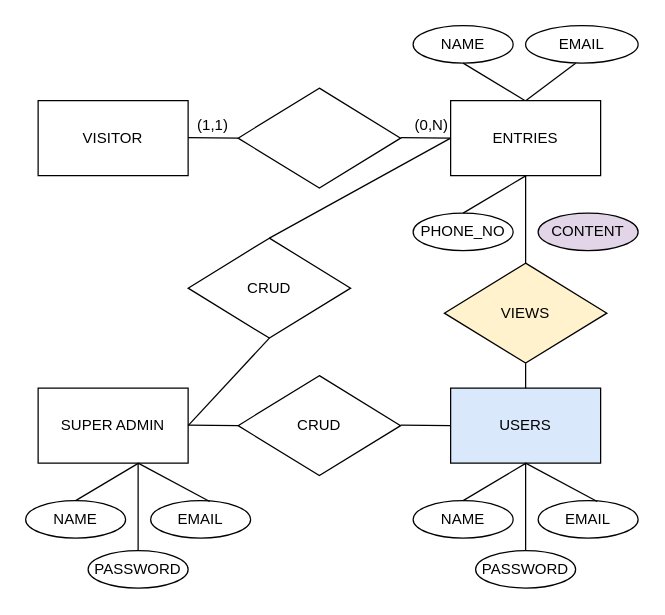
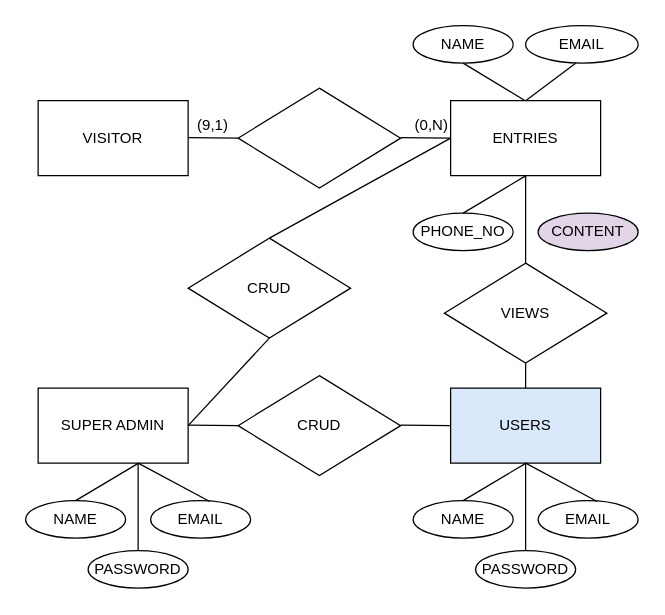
node "(1,1)": label "(1,1)" -> "(9,1)"
node "VIEWS": fillcolor #fff2cc -> #ffffff
